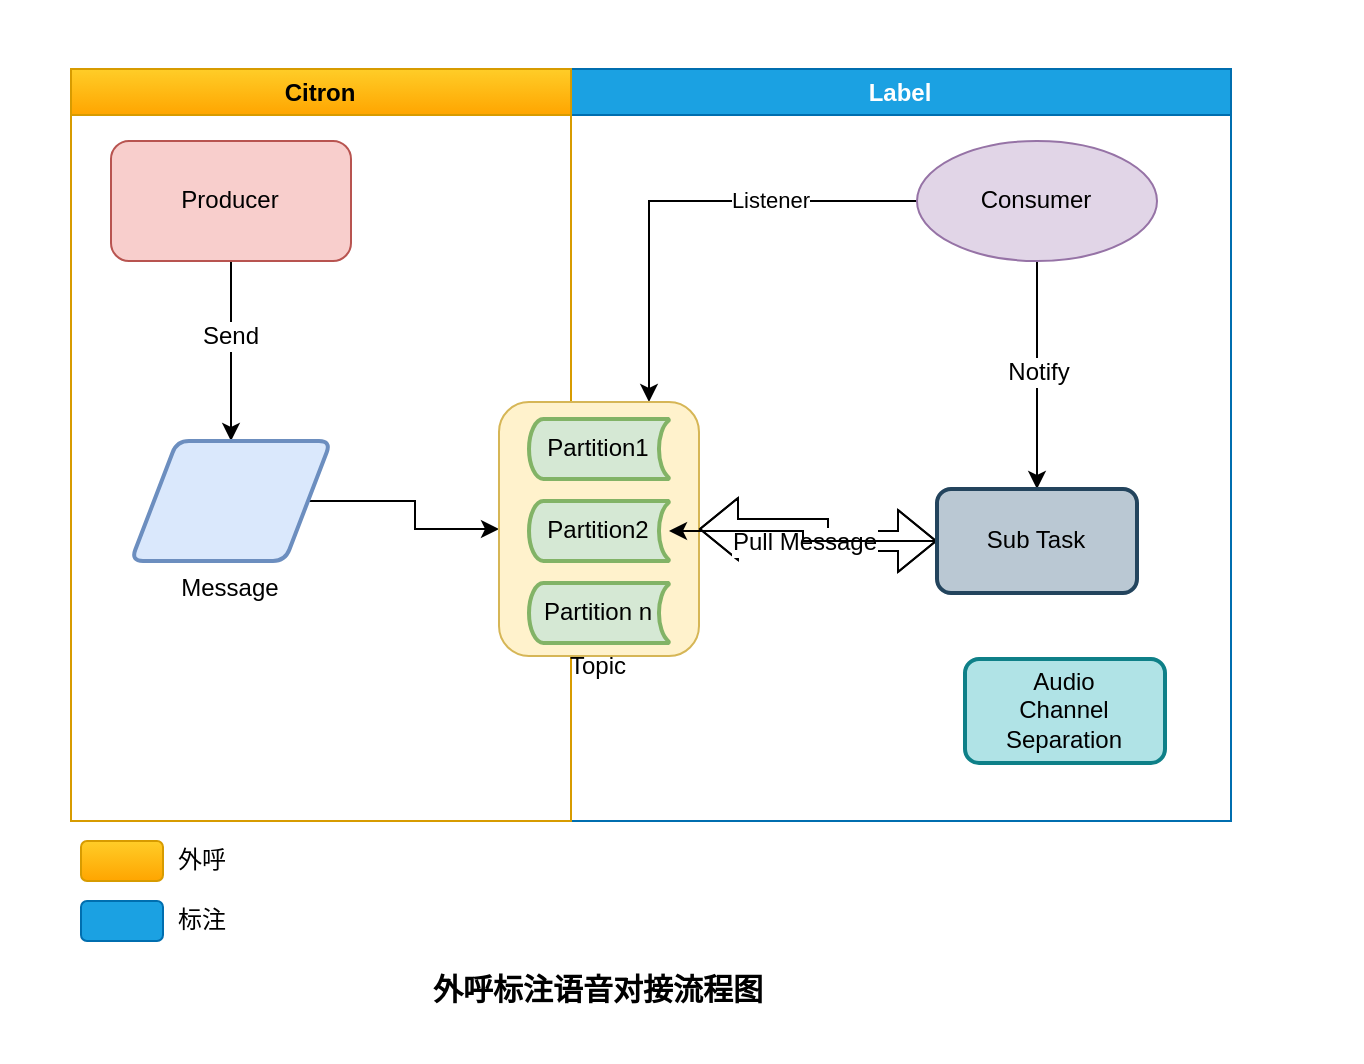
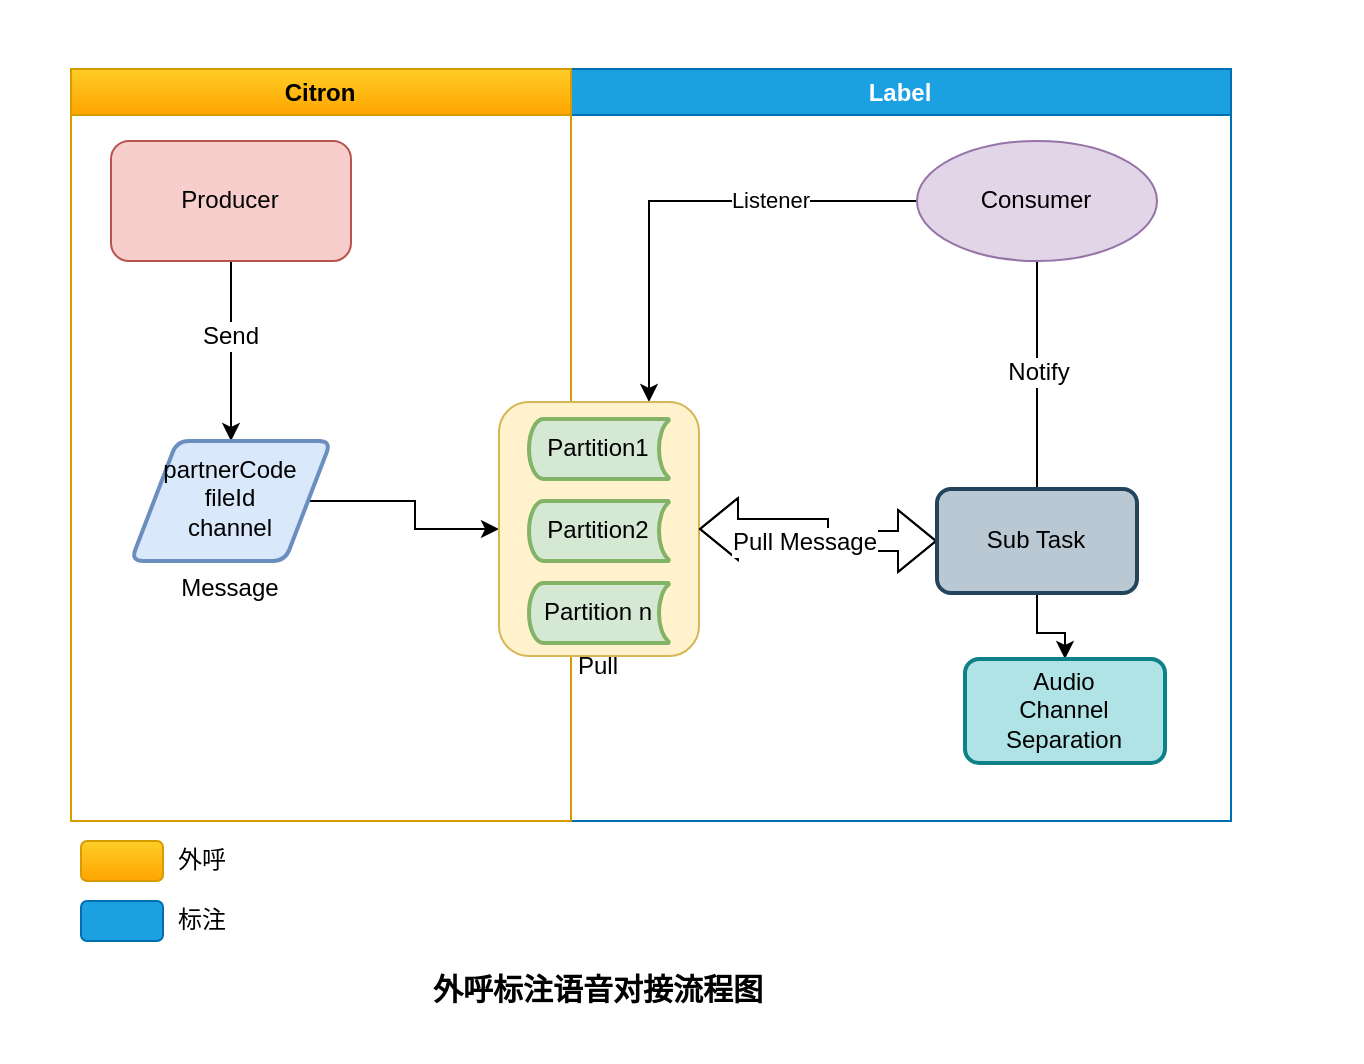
edge "Consumer" -> "Sub Task": arrowhead classic -> none
node "partnerCode fileId channel": added
edge "Sub Task" -> "Partition2": now "Sub Task" -> "Audio Channel Separation"
node "Topic": label "Topic" -> "Pull"
